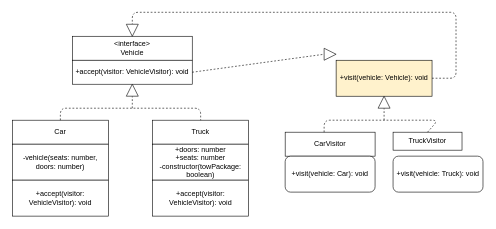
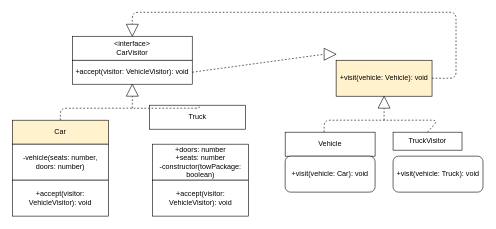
node "<interface> Vehicle": label "<interface> Vehicle" -> "<interface> CarVisitor"
node "Car": fillcolor #ffffff -> #fff2cc
node "Truck": moved (201, 132) -> (198, 117)
node "CarVisitor": label "CarVisitor" -> "Vehicle"
